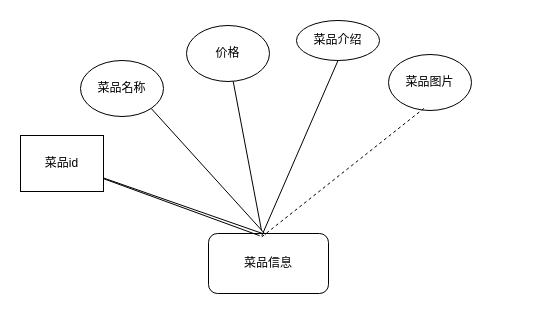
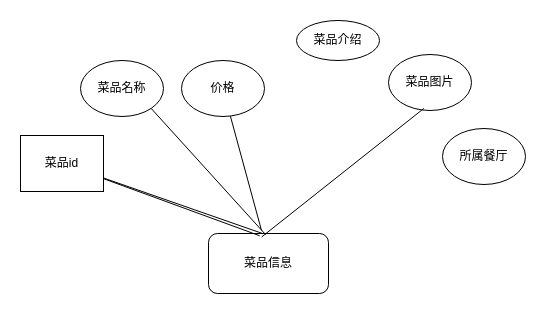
node "价格": moved (228, 54) -> (223, 89)
edge "菜品介绍" -- "菜品信息": removed
node "所属餐厅": added
edge "菜品图片" -- "菜品信息": style dashed -> solid
